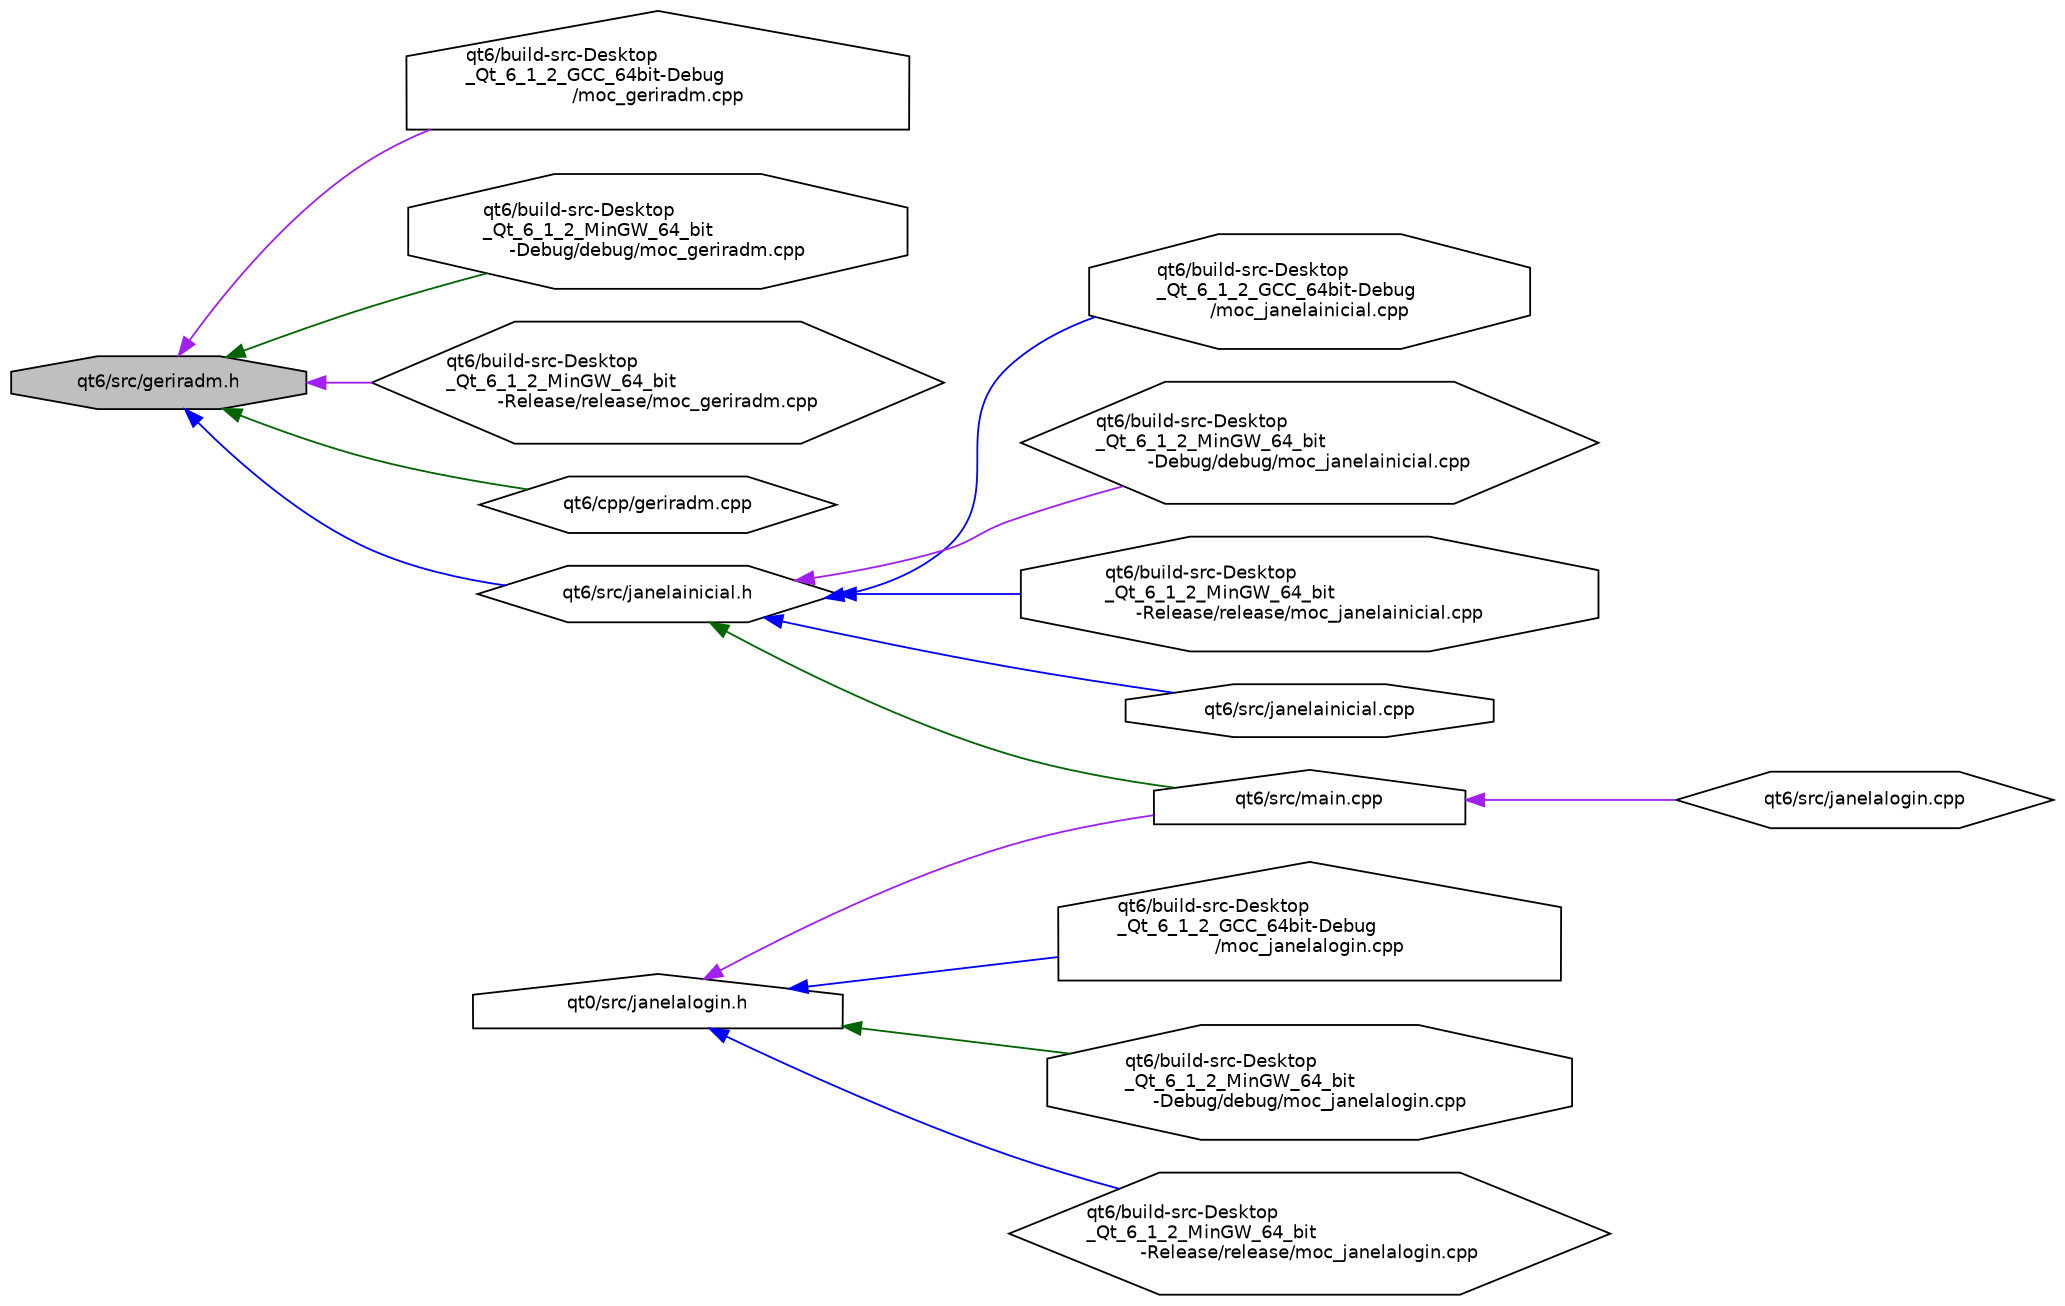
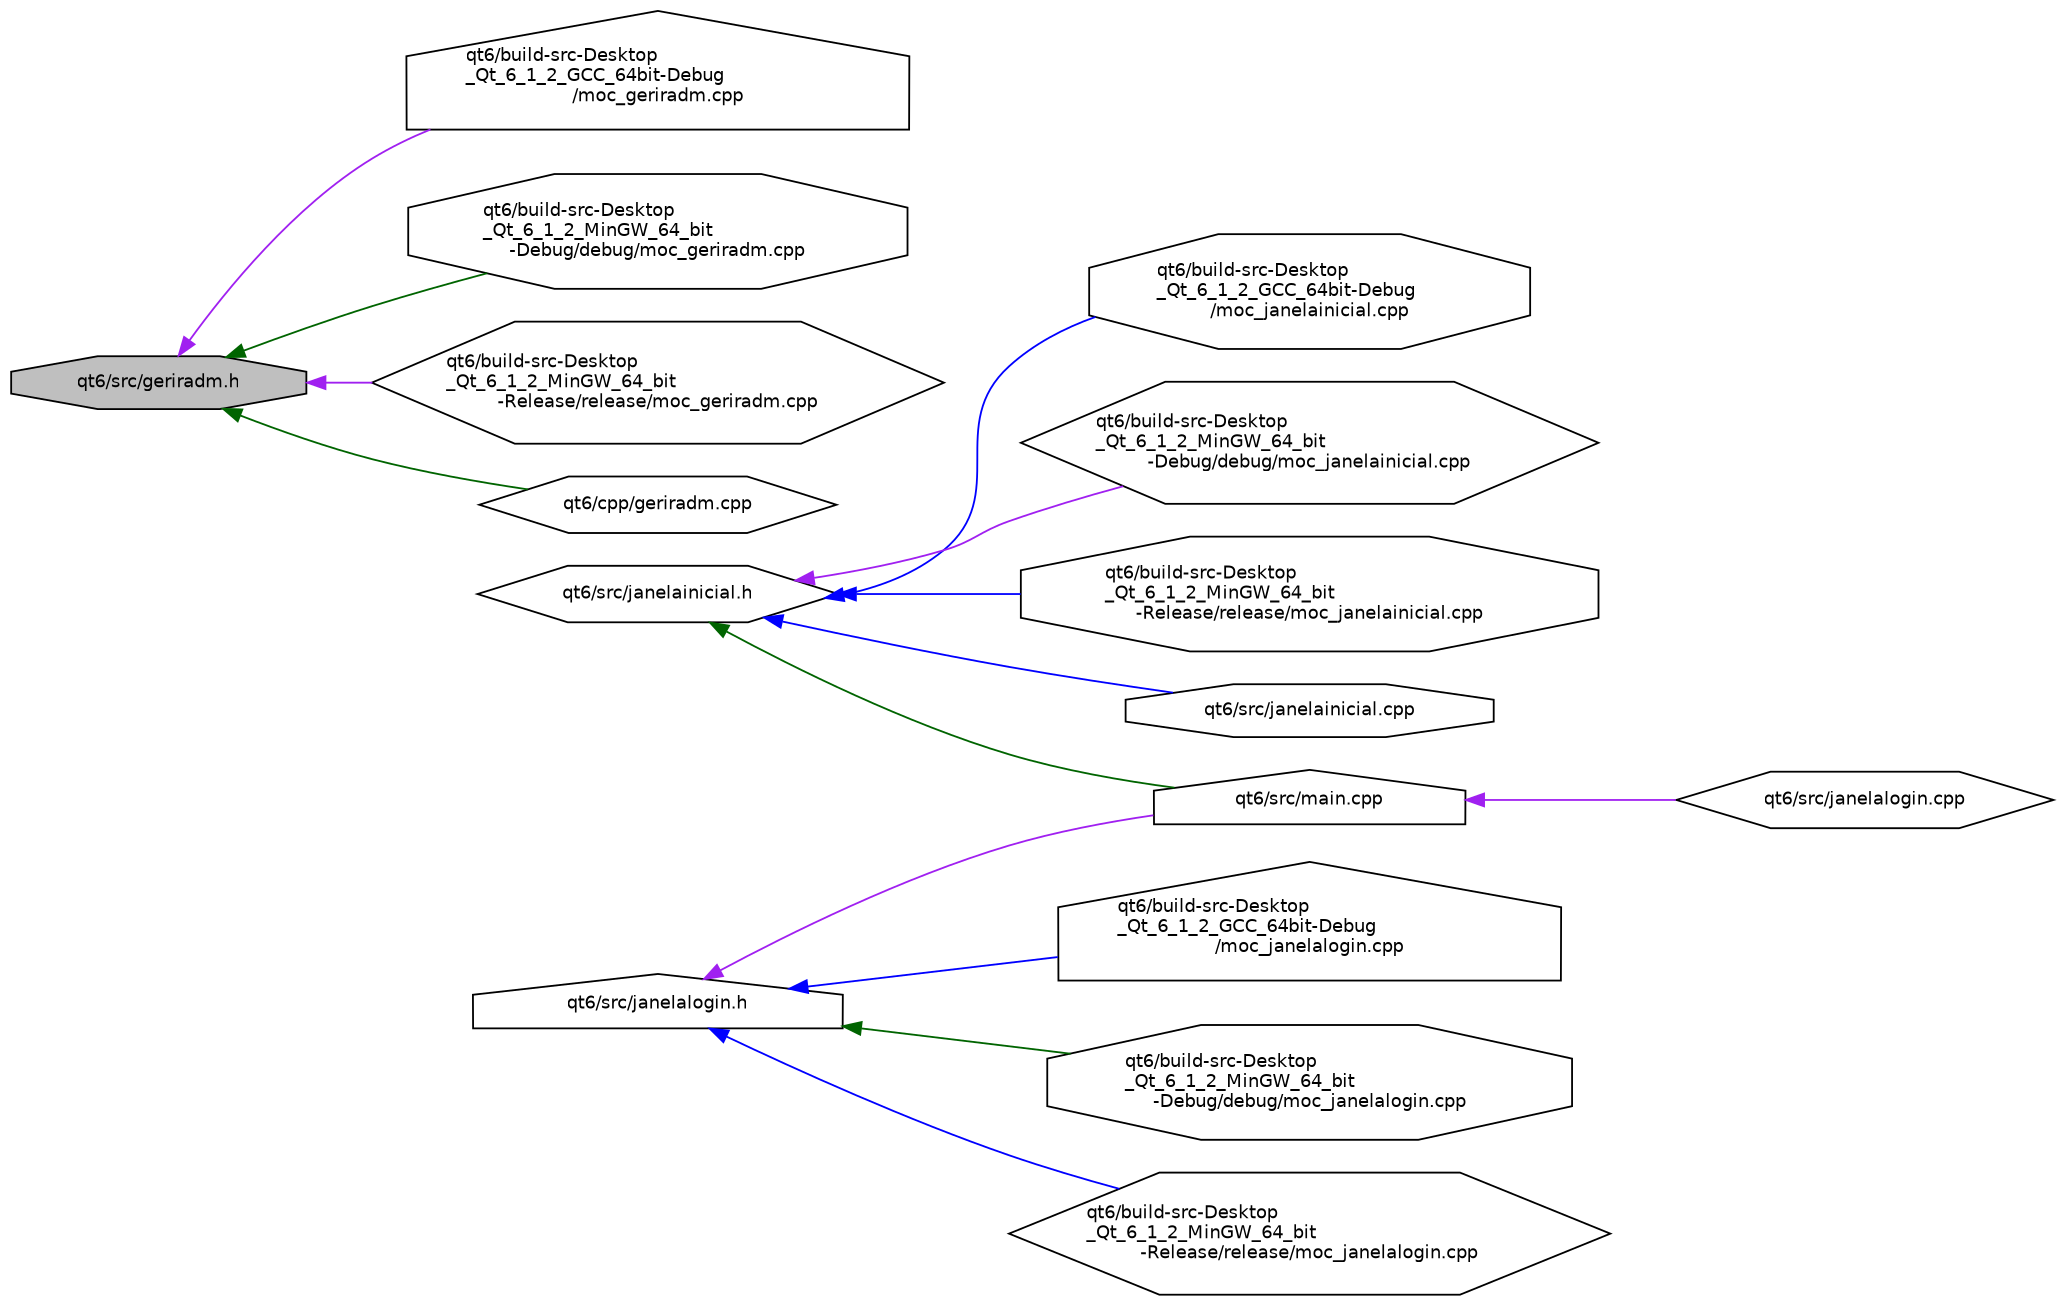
edge "qt6/src/janelainicial.h" -> "qt6/src/geriradm.h": removed
node "qt0/src/janelalogin.h": label "qt0/src/janelalogin.h" -> "qt6/src/janelalogin.h"
